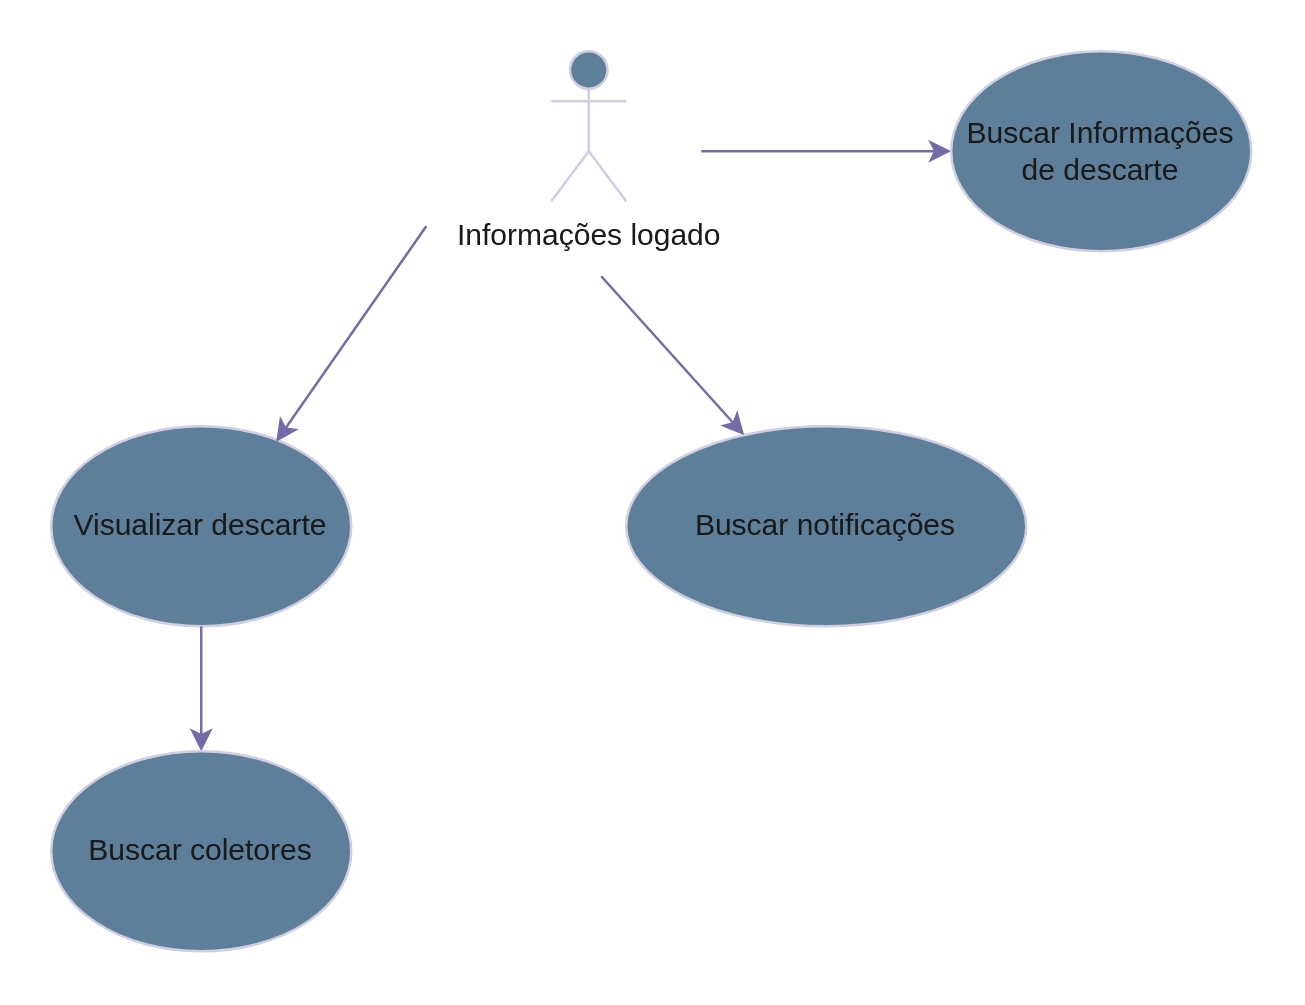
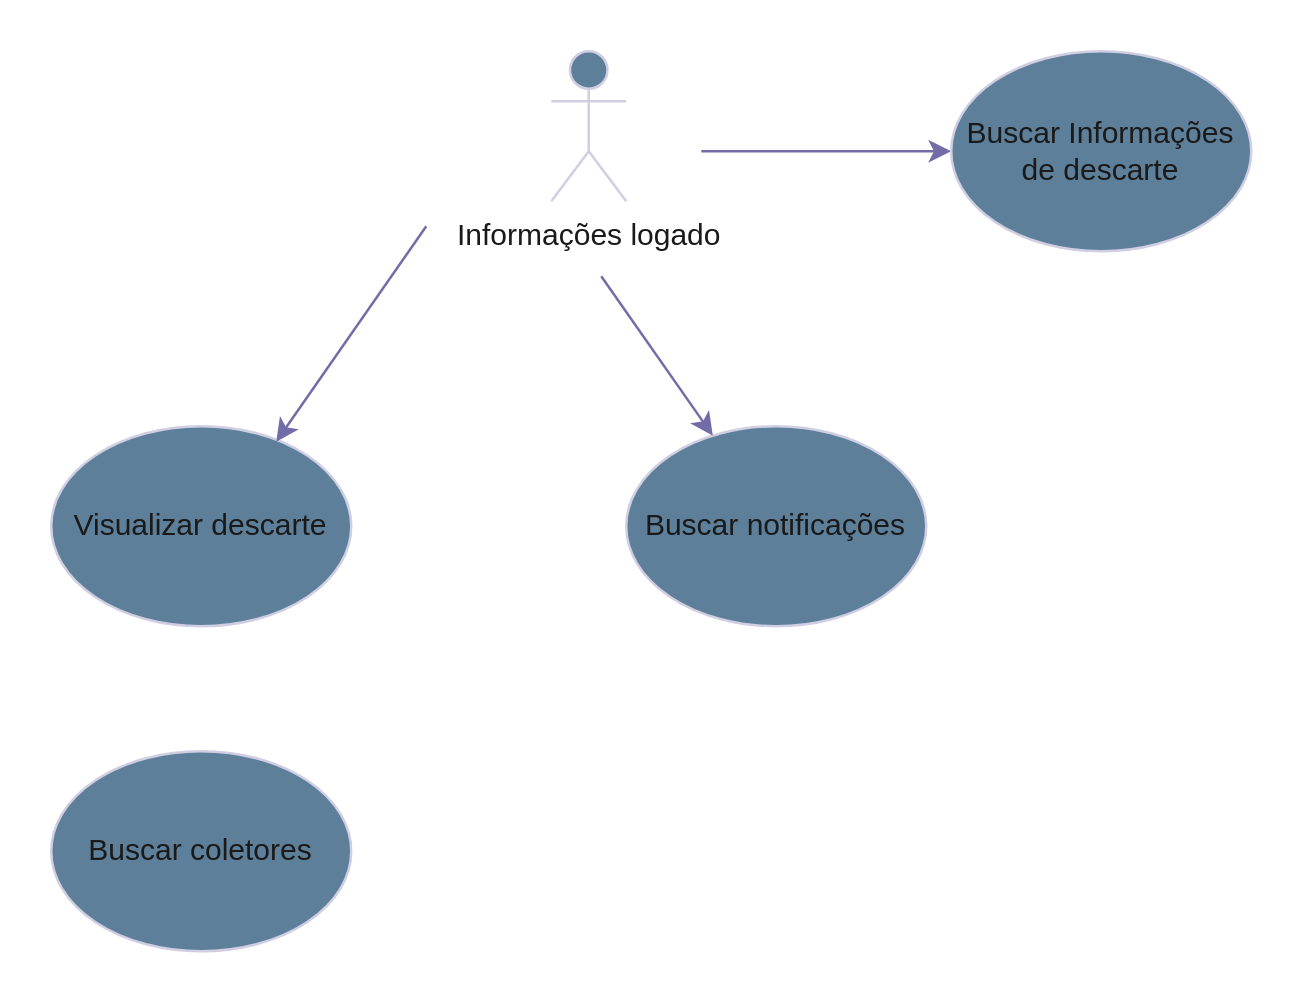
node "Buscar notificações": size 400x200 -> 300x200
edge "Visualizar descarte" -> "Buscar coletores": removed
